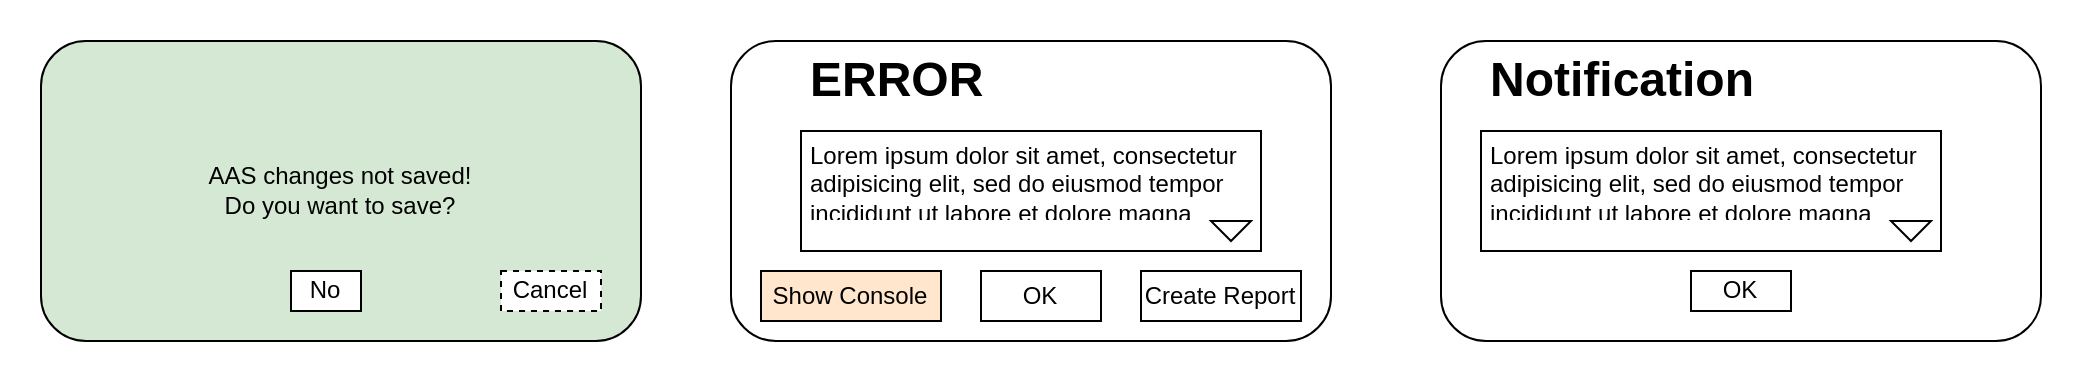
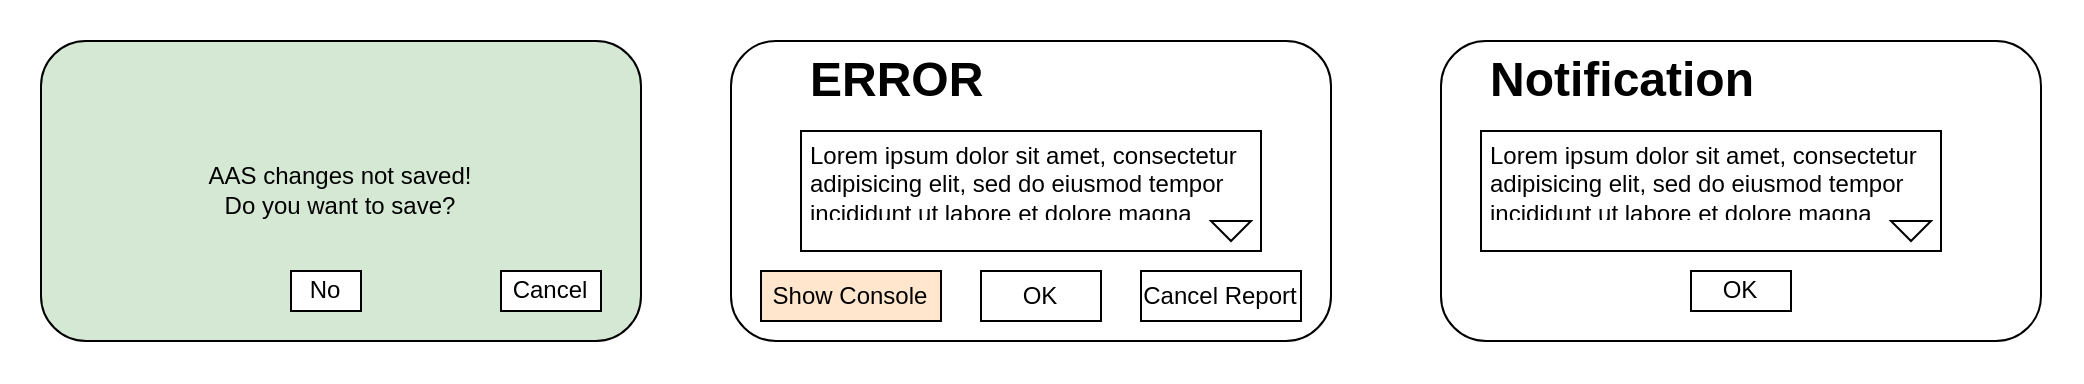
node "Cancel": style dashed -> solid
node "Create Report": label "Create Report" -> "Cancel Report"
